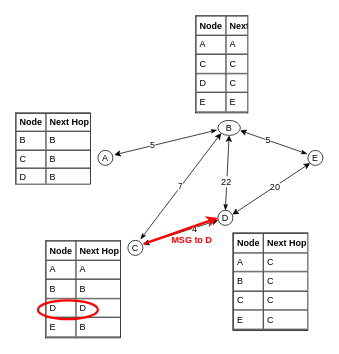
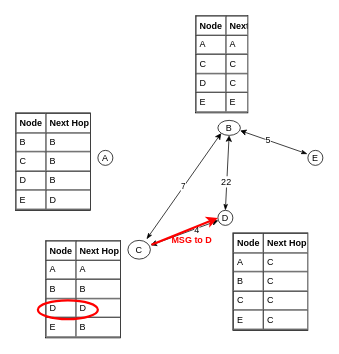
edge "B" -- "A": removed, label "5"
node "Node Next Hop B B C B D B E D": size 75x71 -> 75x98
edge "E" -- "D": removed, label "20"
node "C": size 15x15 -> 23x19
